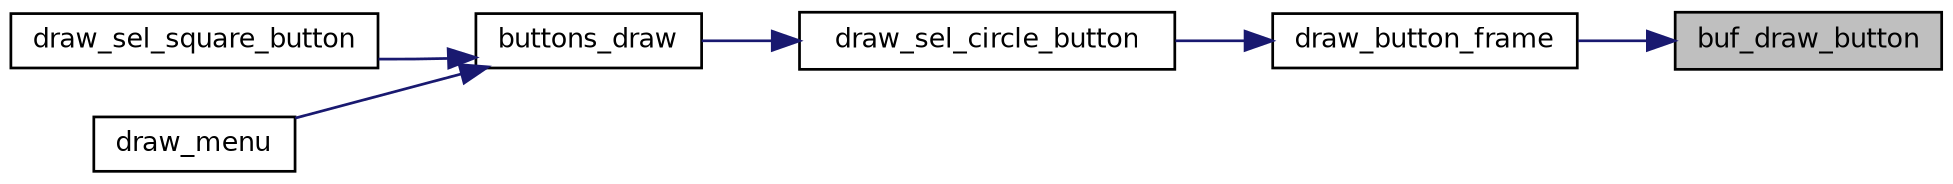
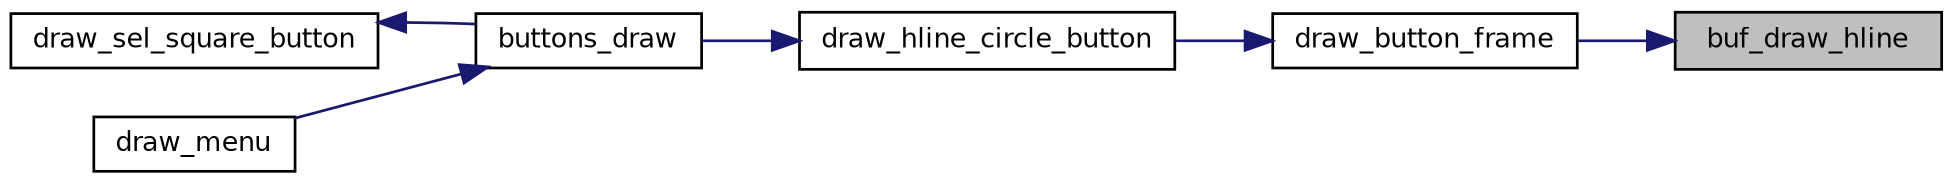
node "draw_sel_circle_button": label "draw_sel_circle_button" -> "draw_hline_circle_button"
node "buf_draw_button": label "buf_draw_button" -> "buf_draw_hline"
edge "draw_sel_square_button" -> "buttons_draw": reversed
